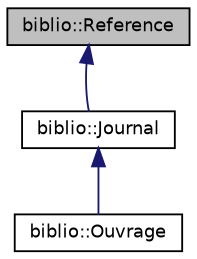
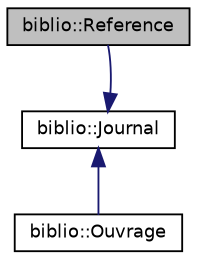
edge "biblio::Journal" -> "biblio::Reference": reversed
